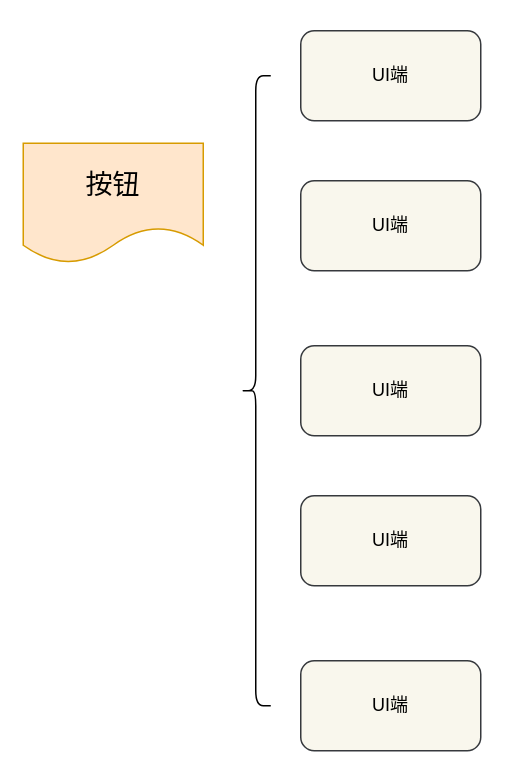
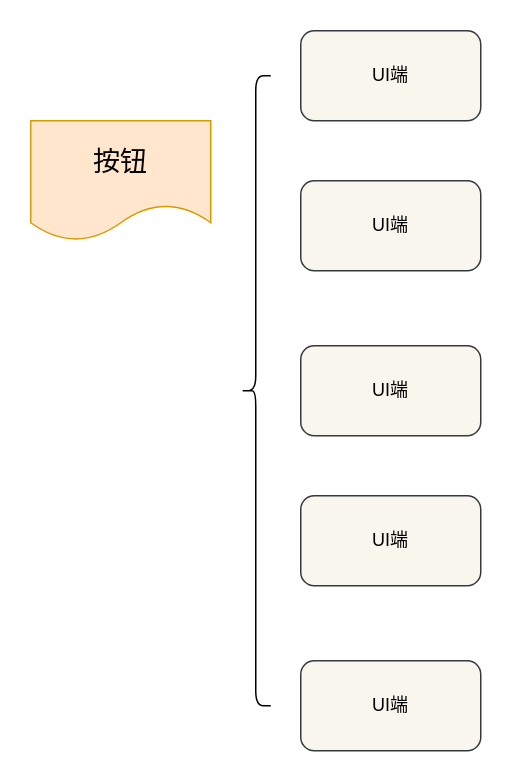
node "按钮": moved (113, 203) -> (121, 181)
